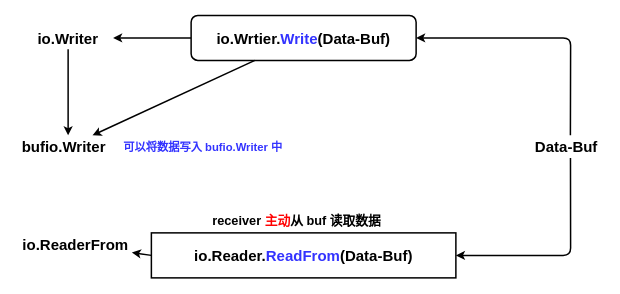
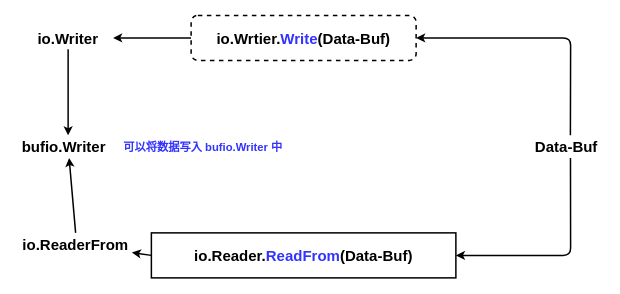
node "io.Wrtier.Write(Data-Buf)": style solid -> dashed
edge "io.Wrtier.Write(Data-Buf)" -> "bufio.Writer": now "io.ReaderFrom" -> "bufio.Writer"
node "receiver 主动从 buf 读取数据": removed
